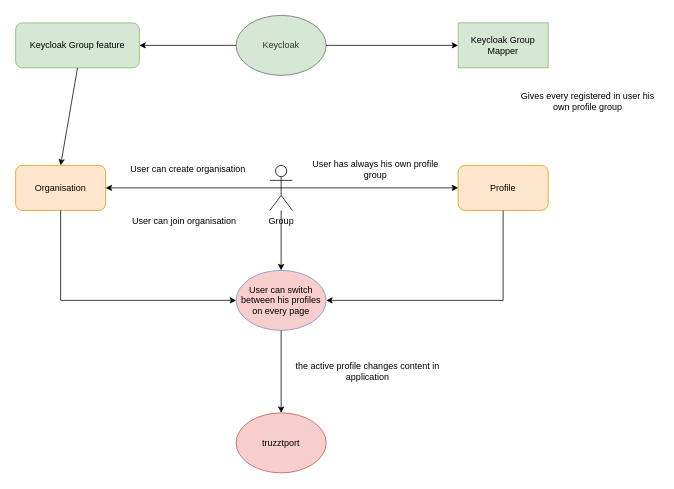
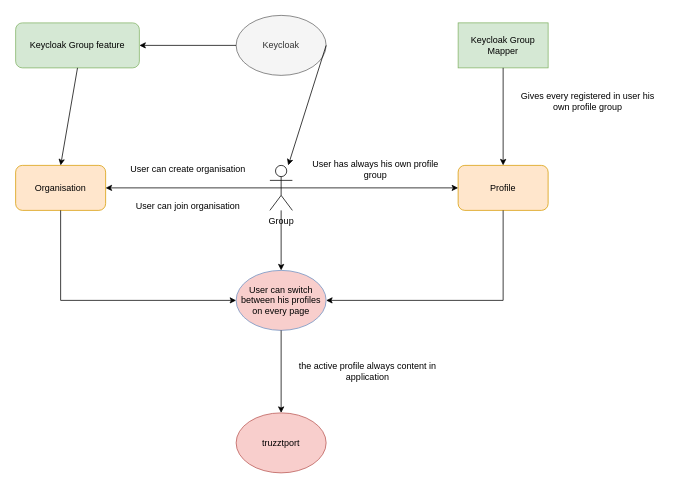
node "Keycloak": fillcolor #d5e8d4 -> #f5f5f5
edge "Keycloak" -> "Keycloak Group Mapper": now "Keycloak" -> "Group"
edge "Keycloak Group Mapper" -> "Profile": added
node "User can join organisation": moved (184, 222) -> (188, 207)
node "the active profile changes content in application": label "the active profile changes content in application" -> "the active profile always content in application"
